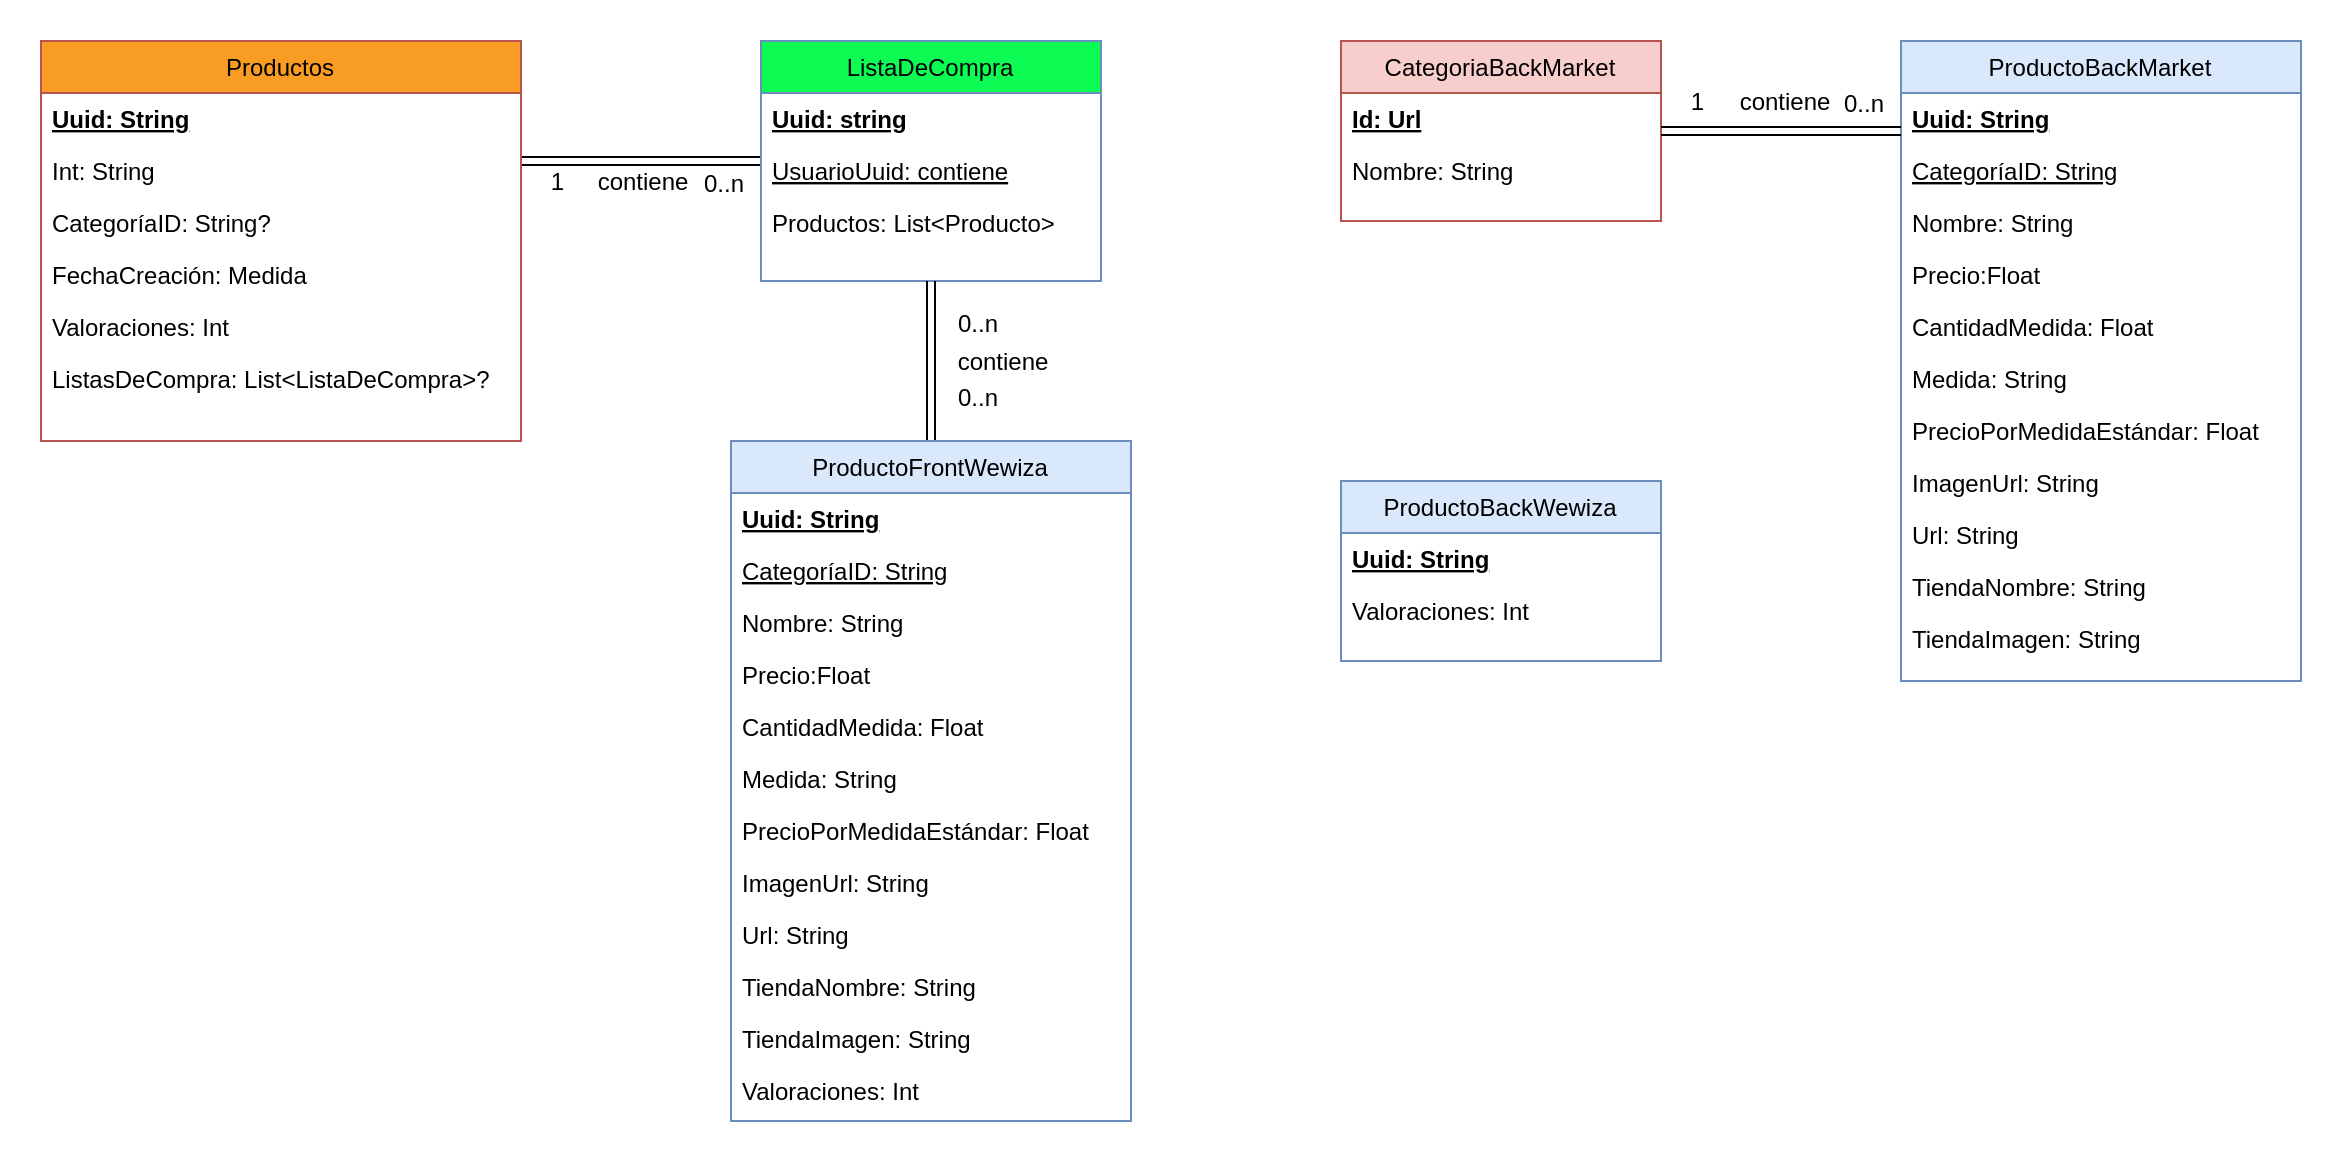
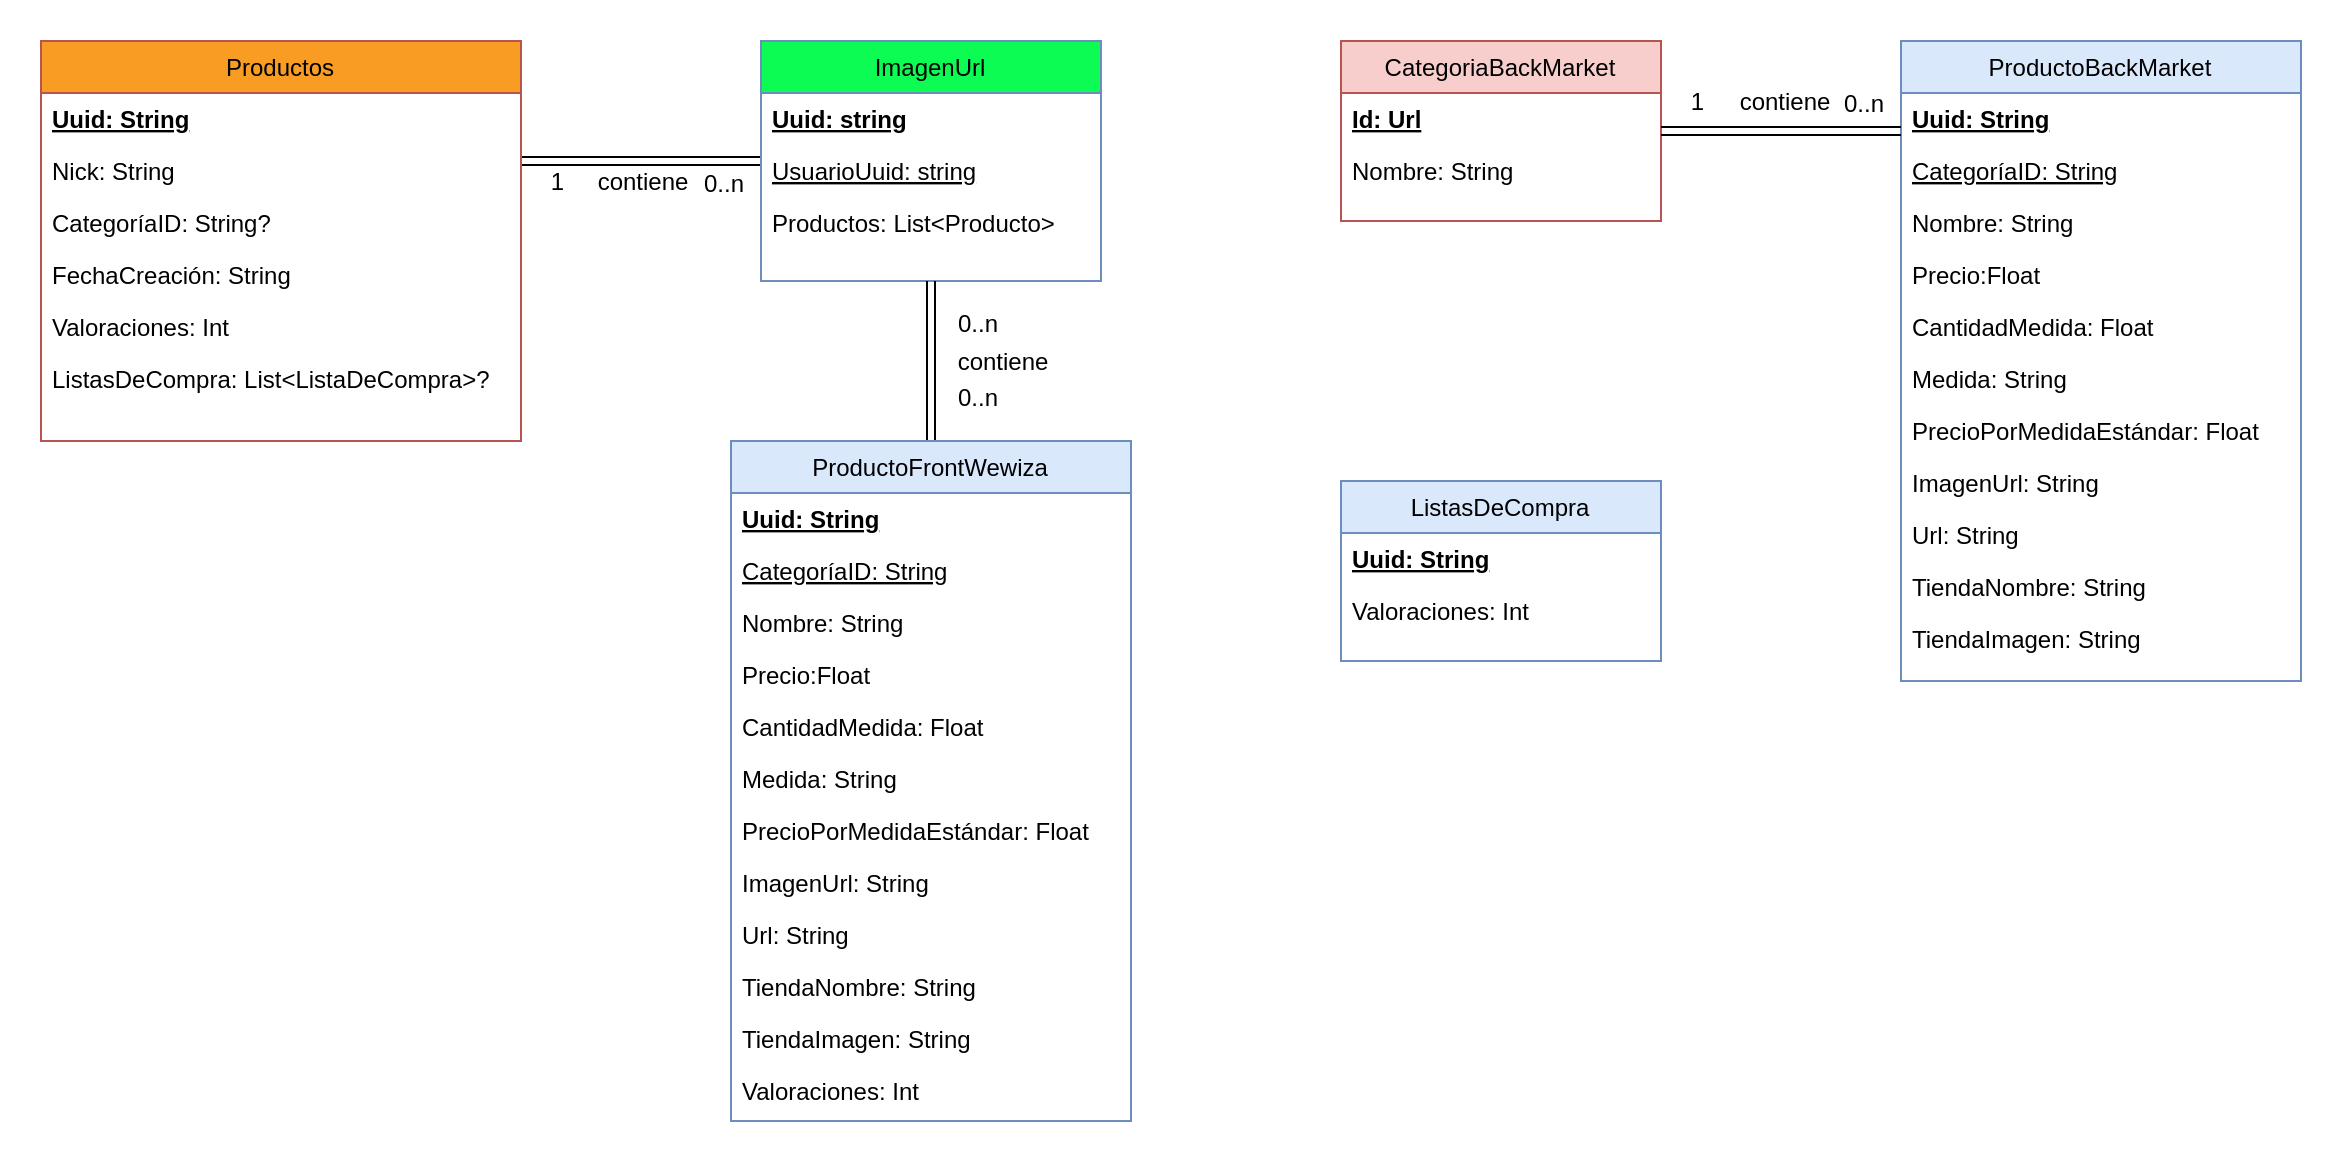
node "ListaDeCompra": label "ListaDeCompra" -> "ImagenUrl"
node "Int: String": label "Int: String" -> "Nick: String"
node "UsuarioUuid: contiene": label "UsuarioUuid: contiene" -> "UsuarioUuid: string"
node "FechaCreación: Medida": label "FechaCreación: Medida" -> "FechaCreación: String"
node "ProductoBackWewiza": label "ProductoBackWewiza" -> "ListasDeCompra"
